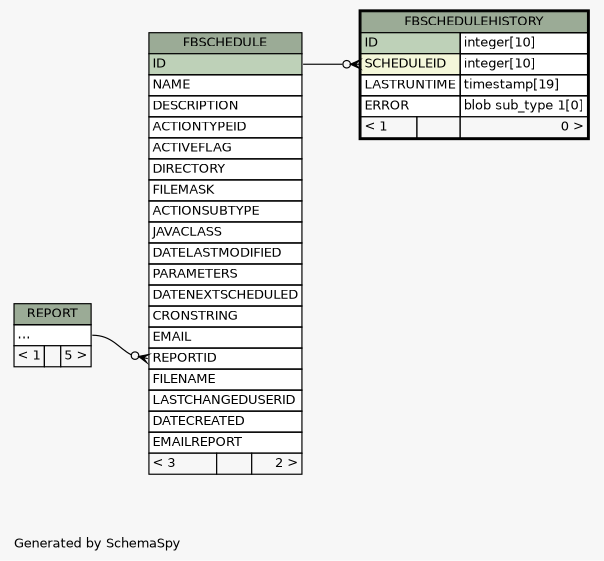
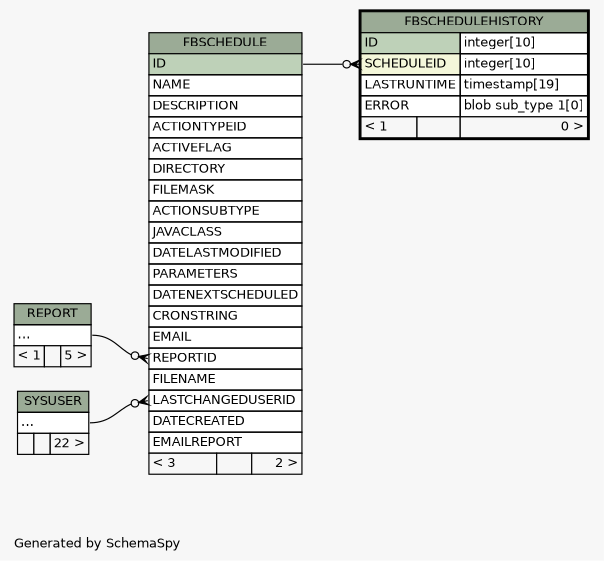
node "SYSUSER": added
